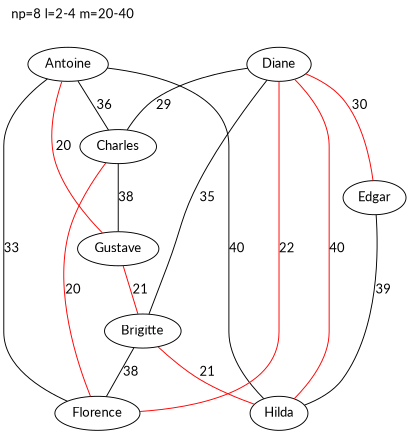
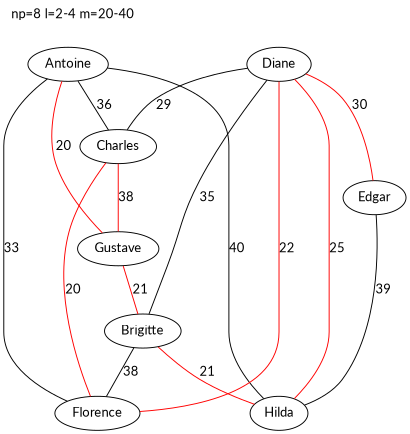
edge "Charles" -- "Gustave": color black -> red
edge "Diane" -- "Hilda": label "40" -> "25"
